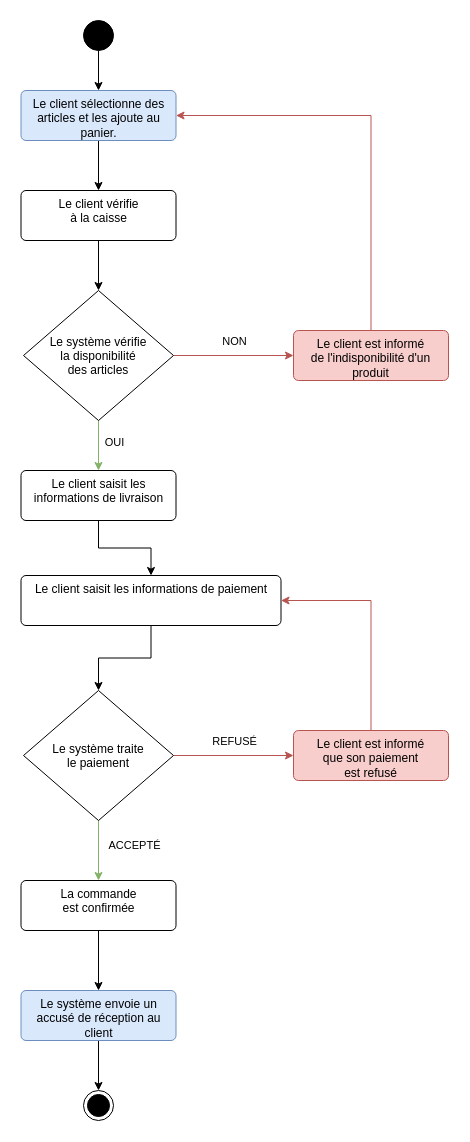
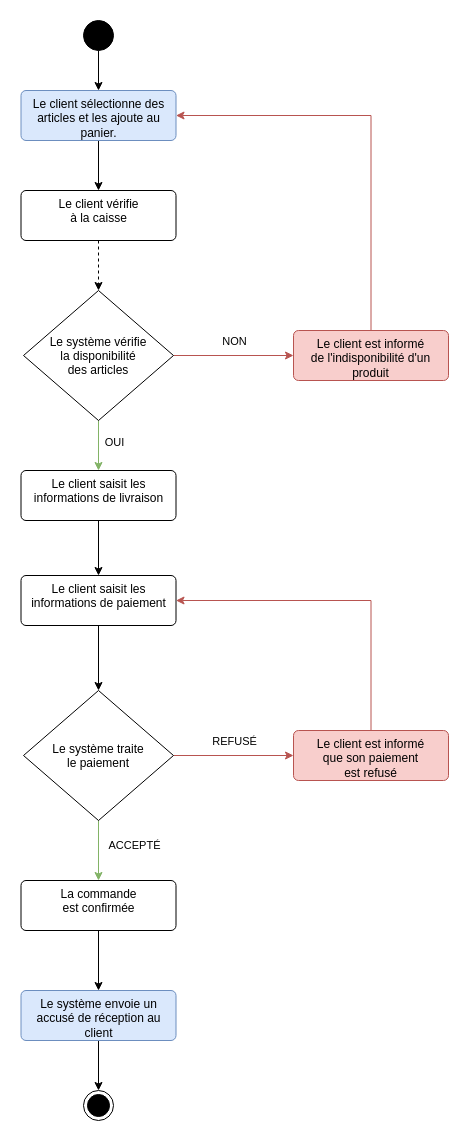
edge "Le client vérifie à la caisse" -> "Le système vérifie la disponibilité des articles": style solid -> dashed
node "Le client saisit les informations de paiement": size 260x50 -> 155x50
